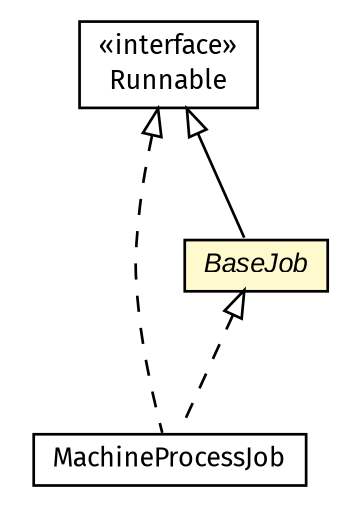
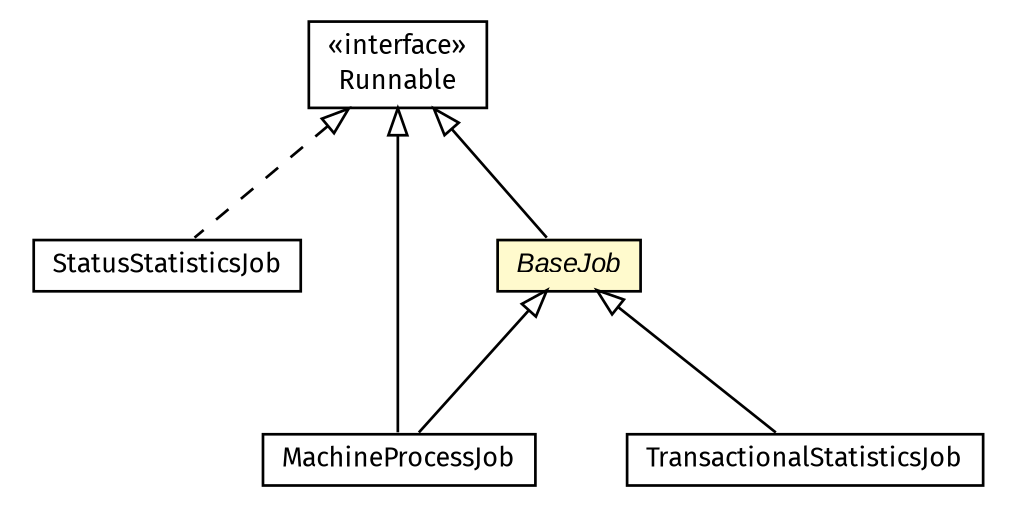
node "StatusStatisticsJob": added
edge "MachineProcessJob" -> "Runnable": style dashed -> solid
edge "MachineProcessJob" -> "BaseJob": style dashed -> solid
node "TransactionalStatisticsJob": added
